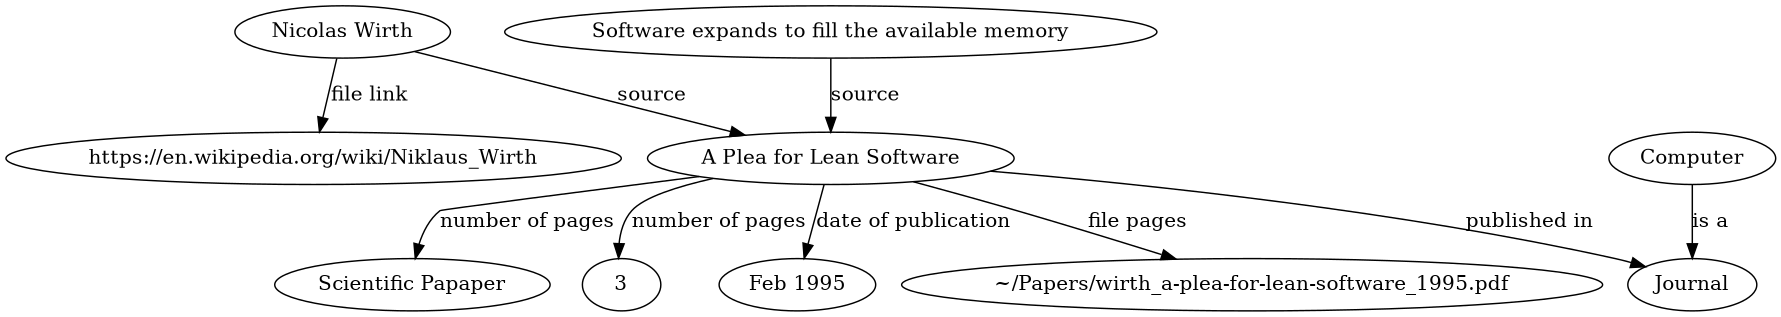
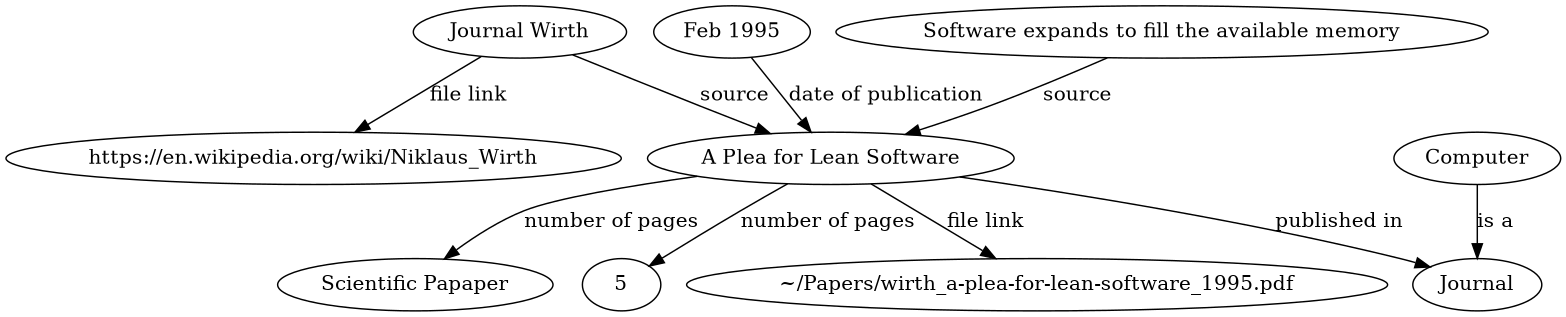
node "Nicolas Wirth": label "Nicolas Wirth" -> "Journal Wirth"
edge "A Plea for Lean Software" -> "Feb 1995": reversed
edge "A Plea for Lean Software" -> "~/Papers/wirth_a-plea-for-lean-software_1995.pdf": label "file pages" -> "file link"
node "3": label "3" -> "5"
